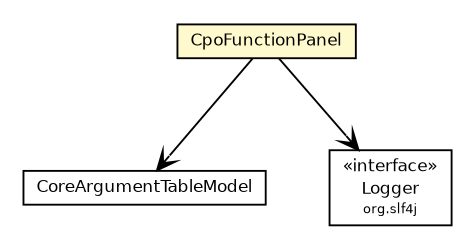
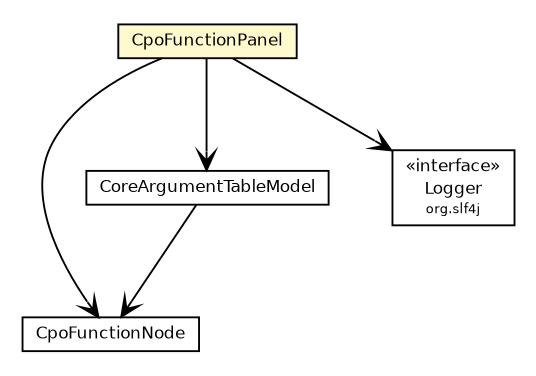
node "CpoFunctionNode": added
